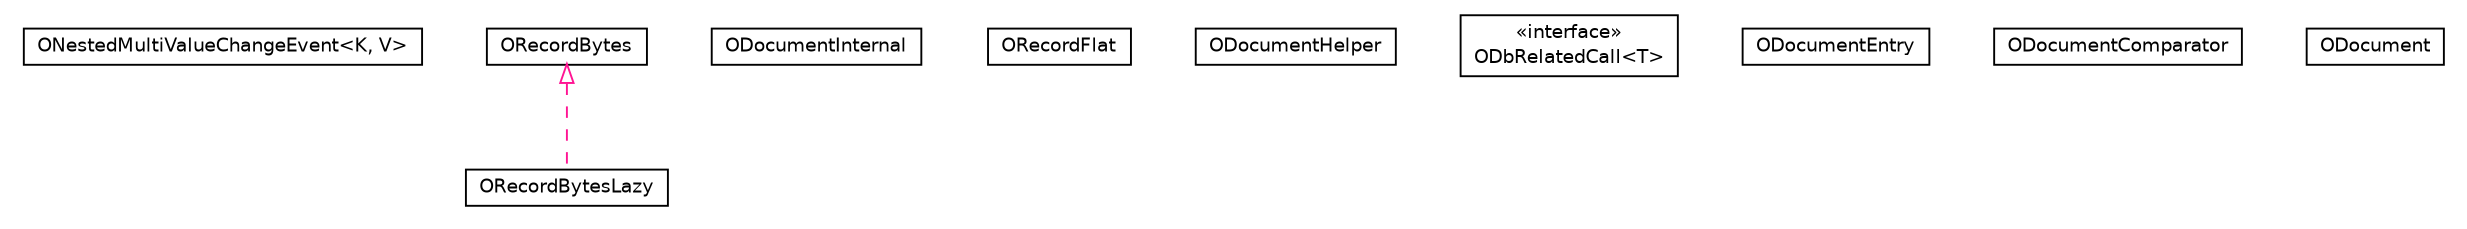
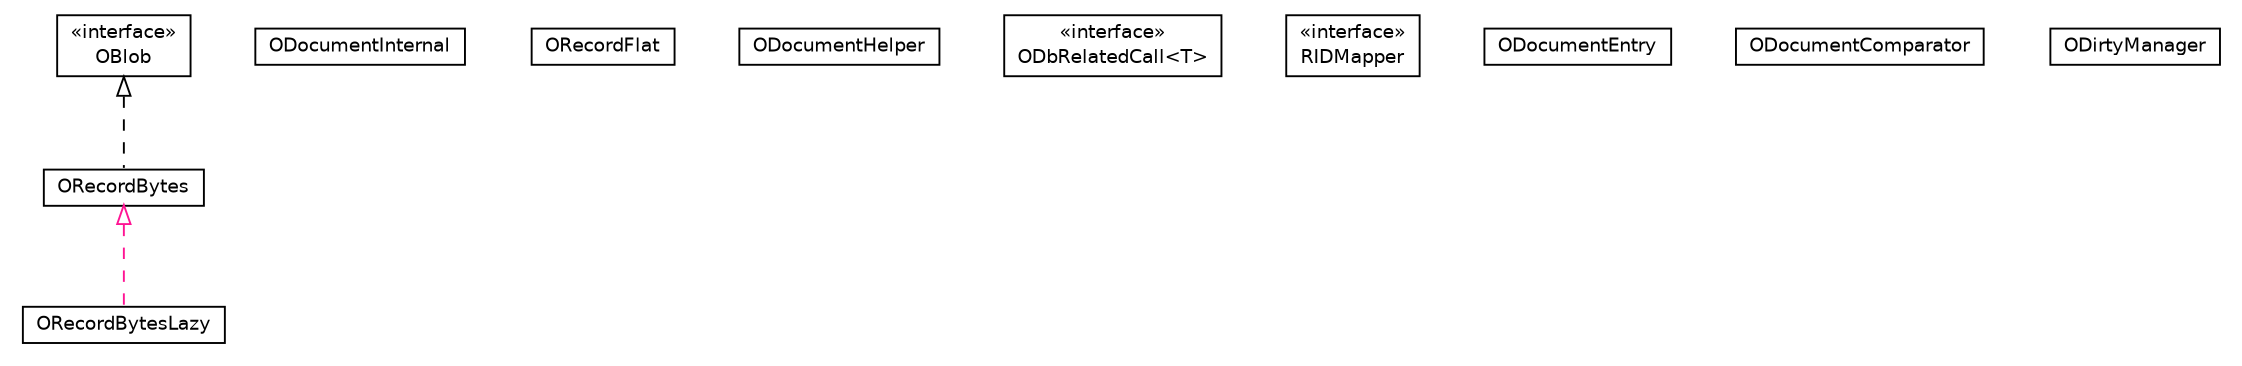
node "OBlob": added
node "ONestedMultiValueChangeEvent<K, V>": removed
node "RIDMapper": added
node "ODirtyManager": added
node "ODocument": removed
